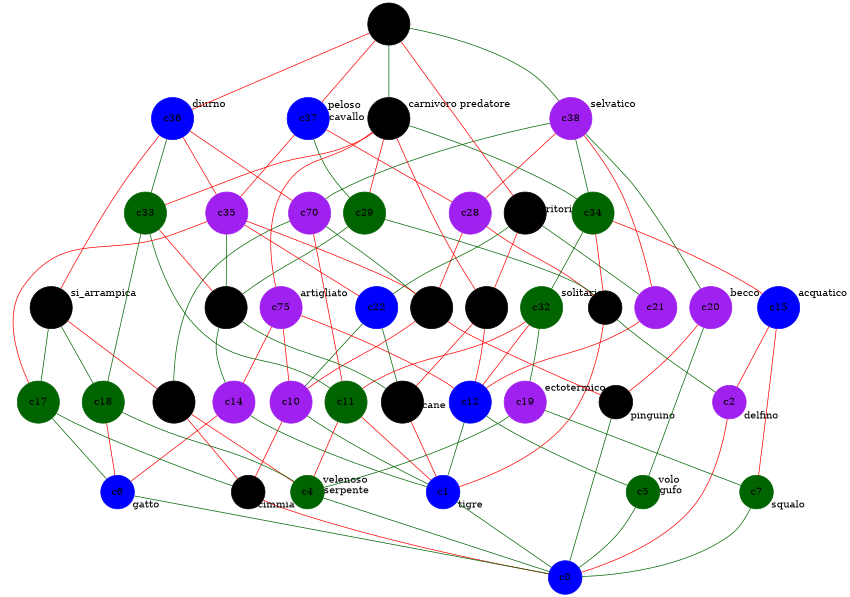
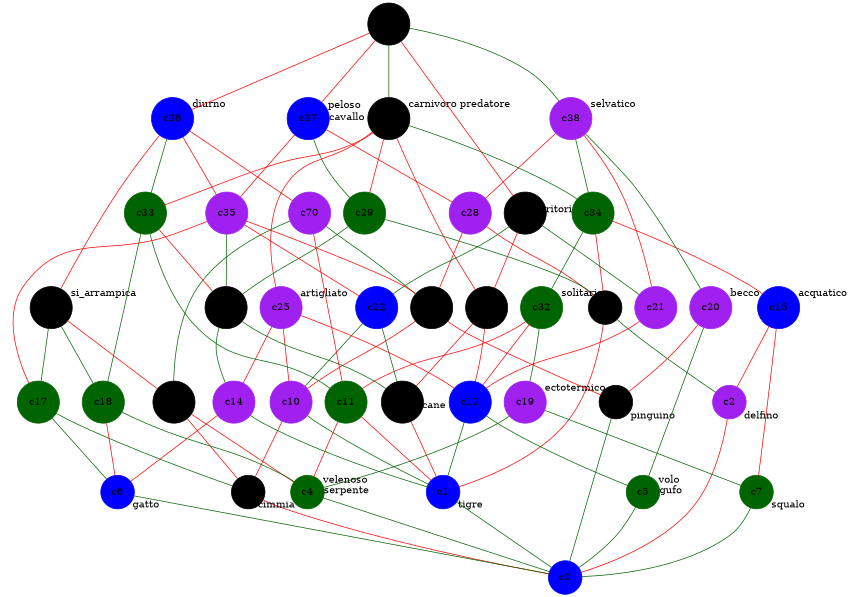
edge "c38" -- "c70": removed
node "c75": label "c75" -> "c25"
